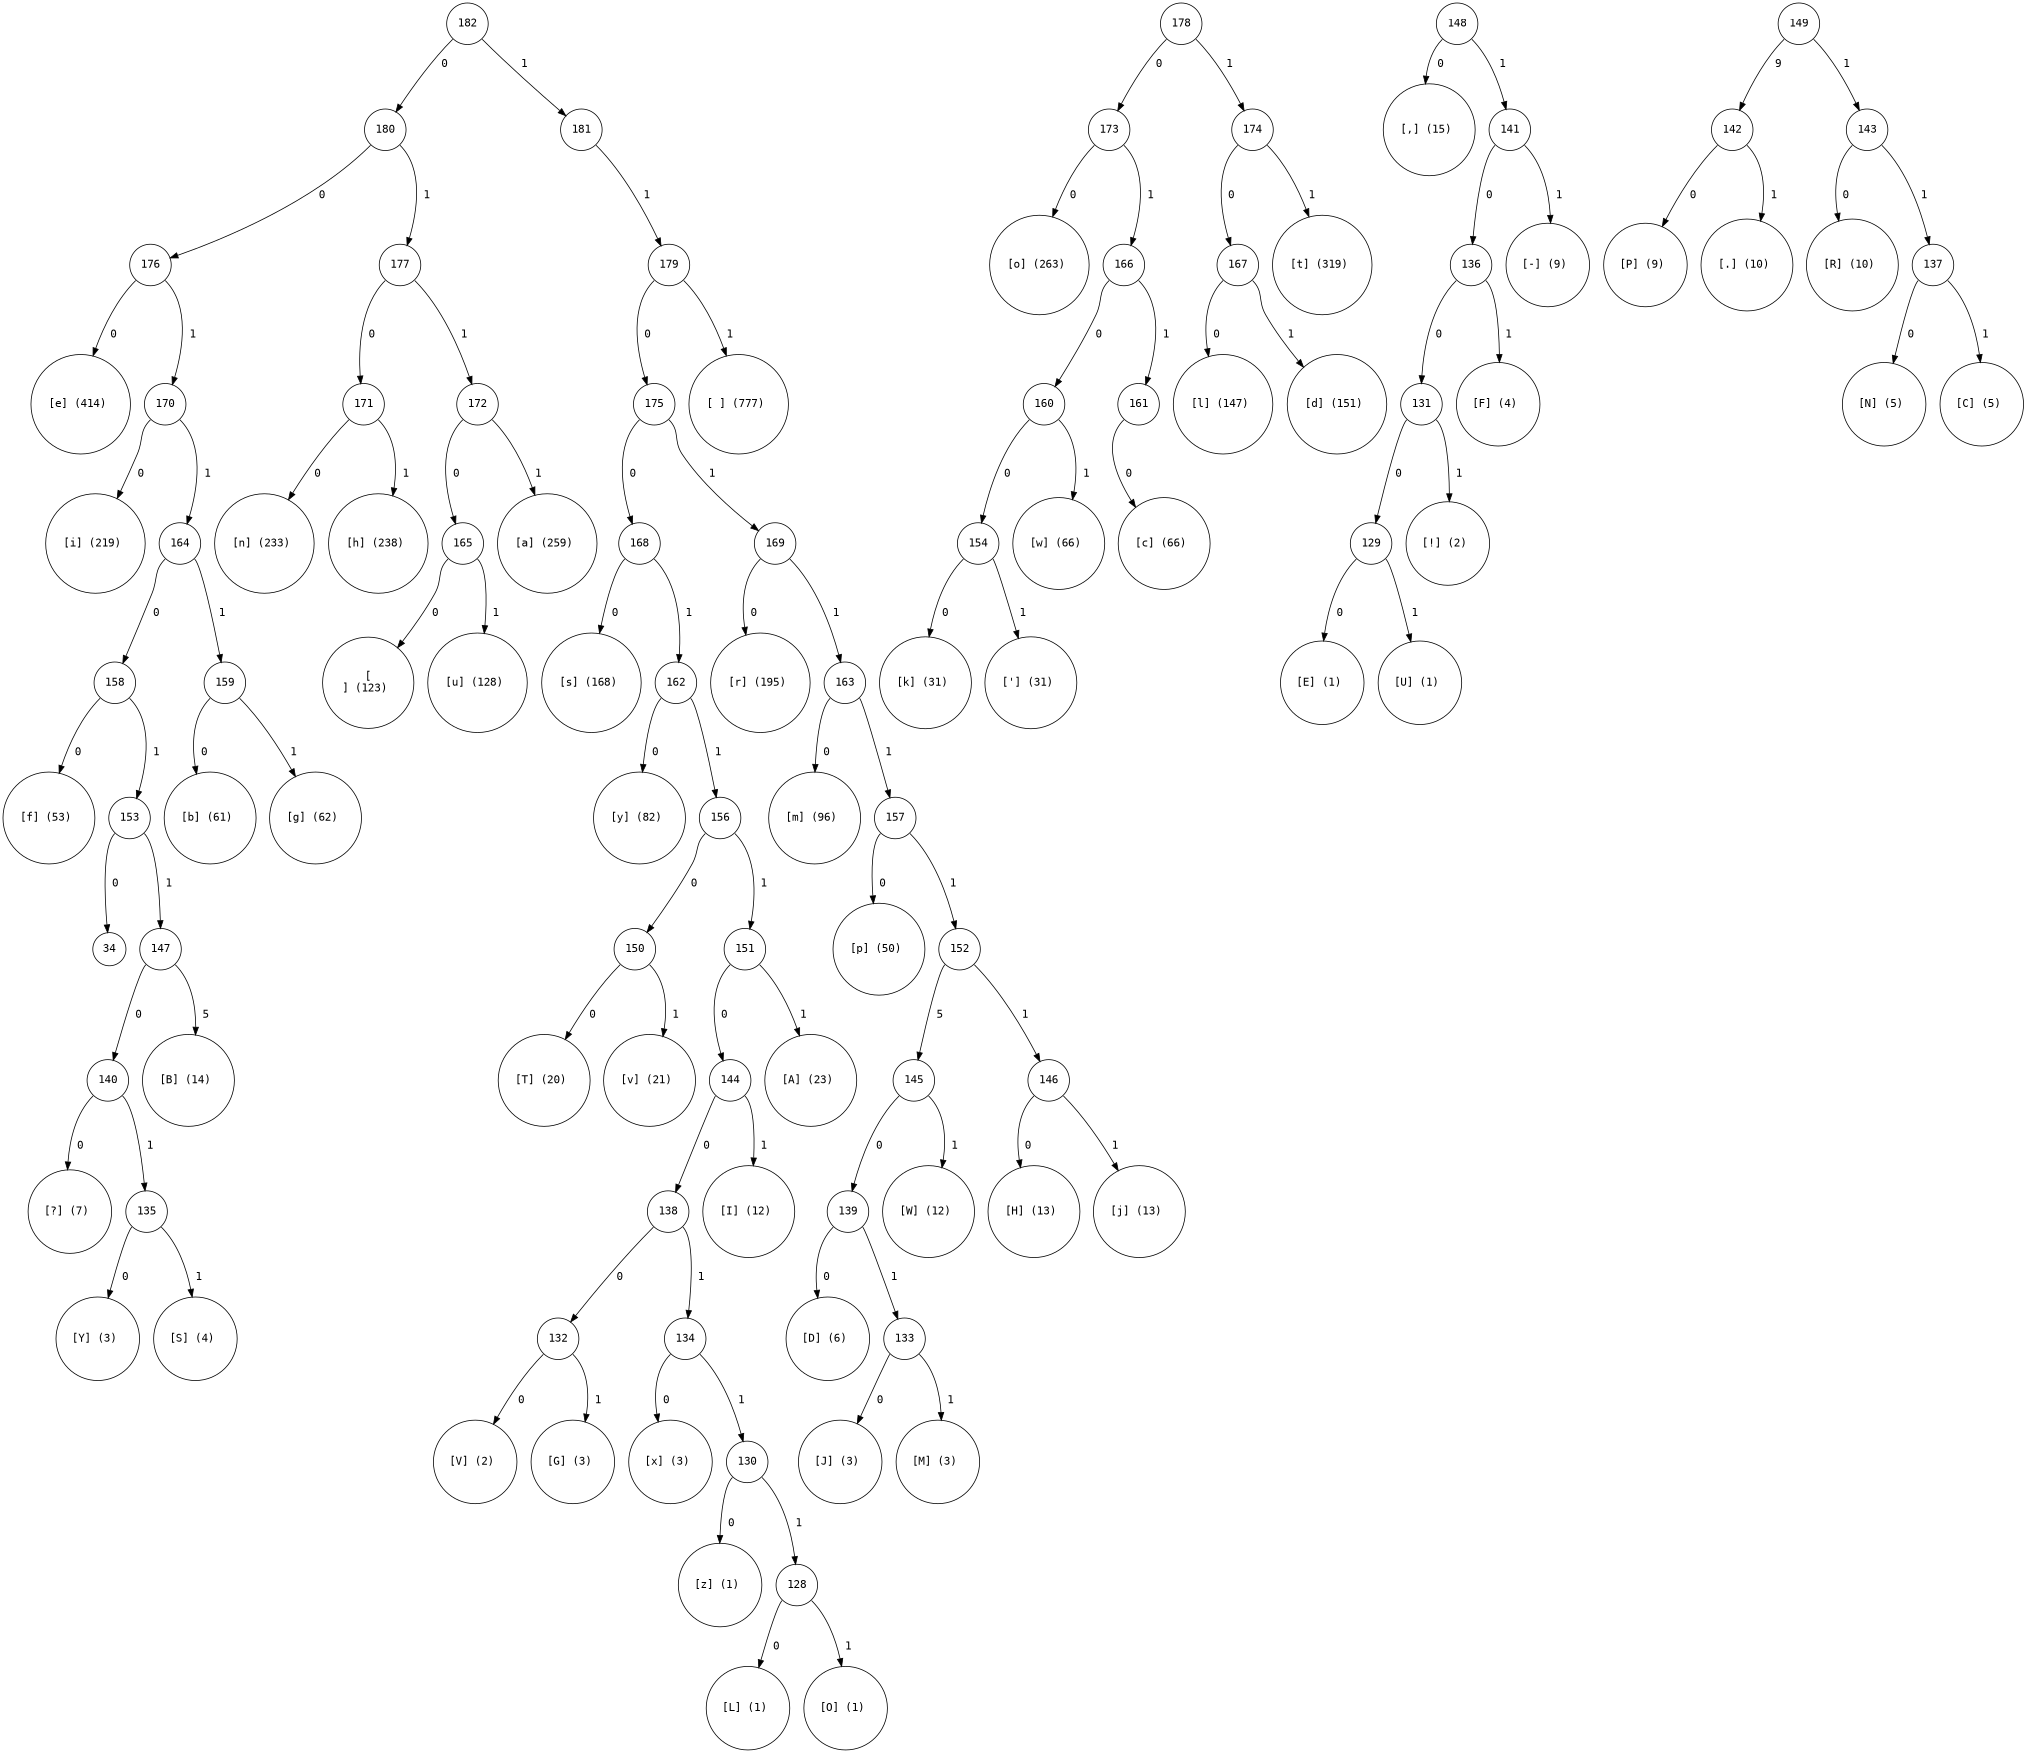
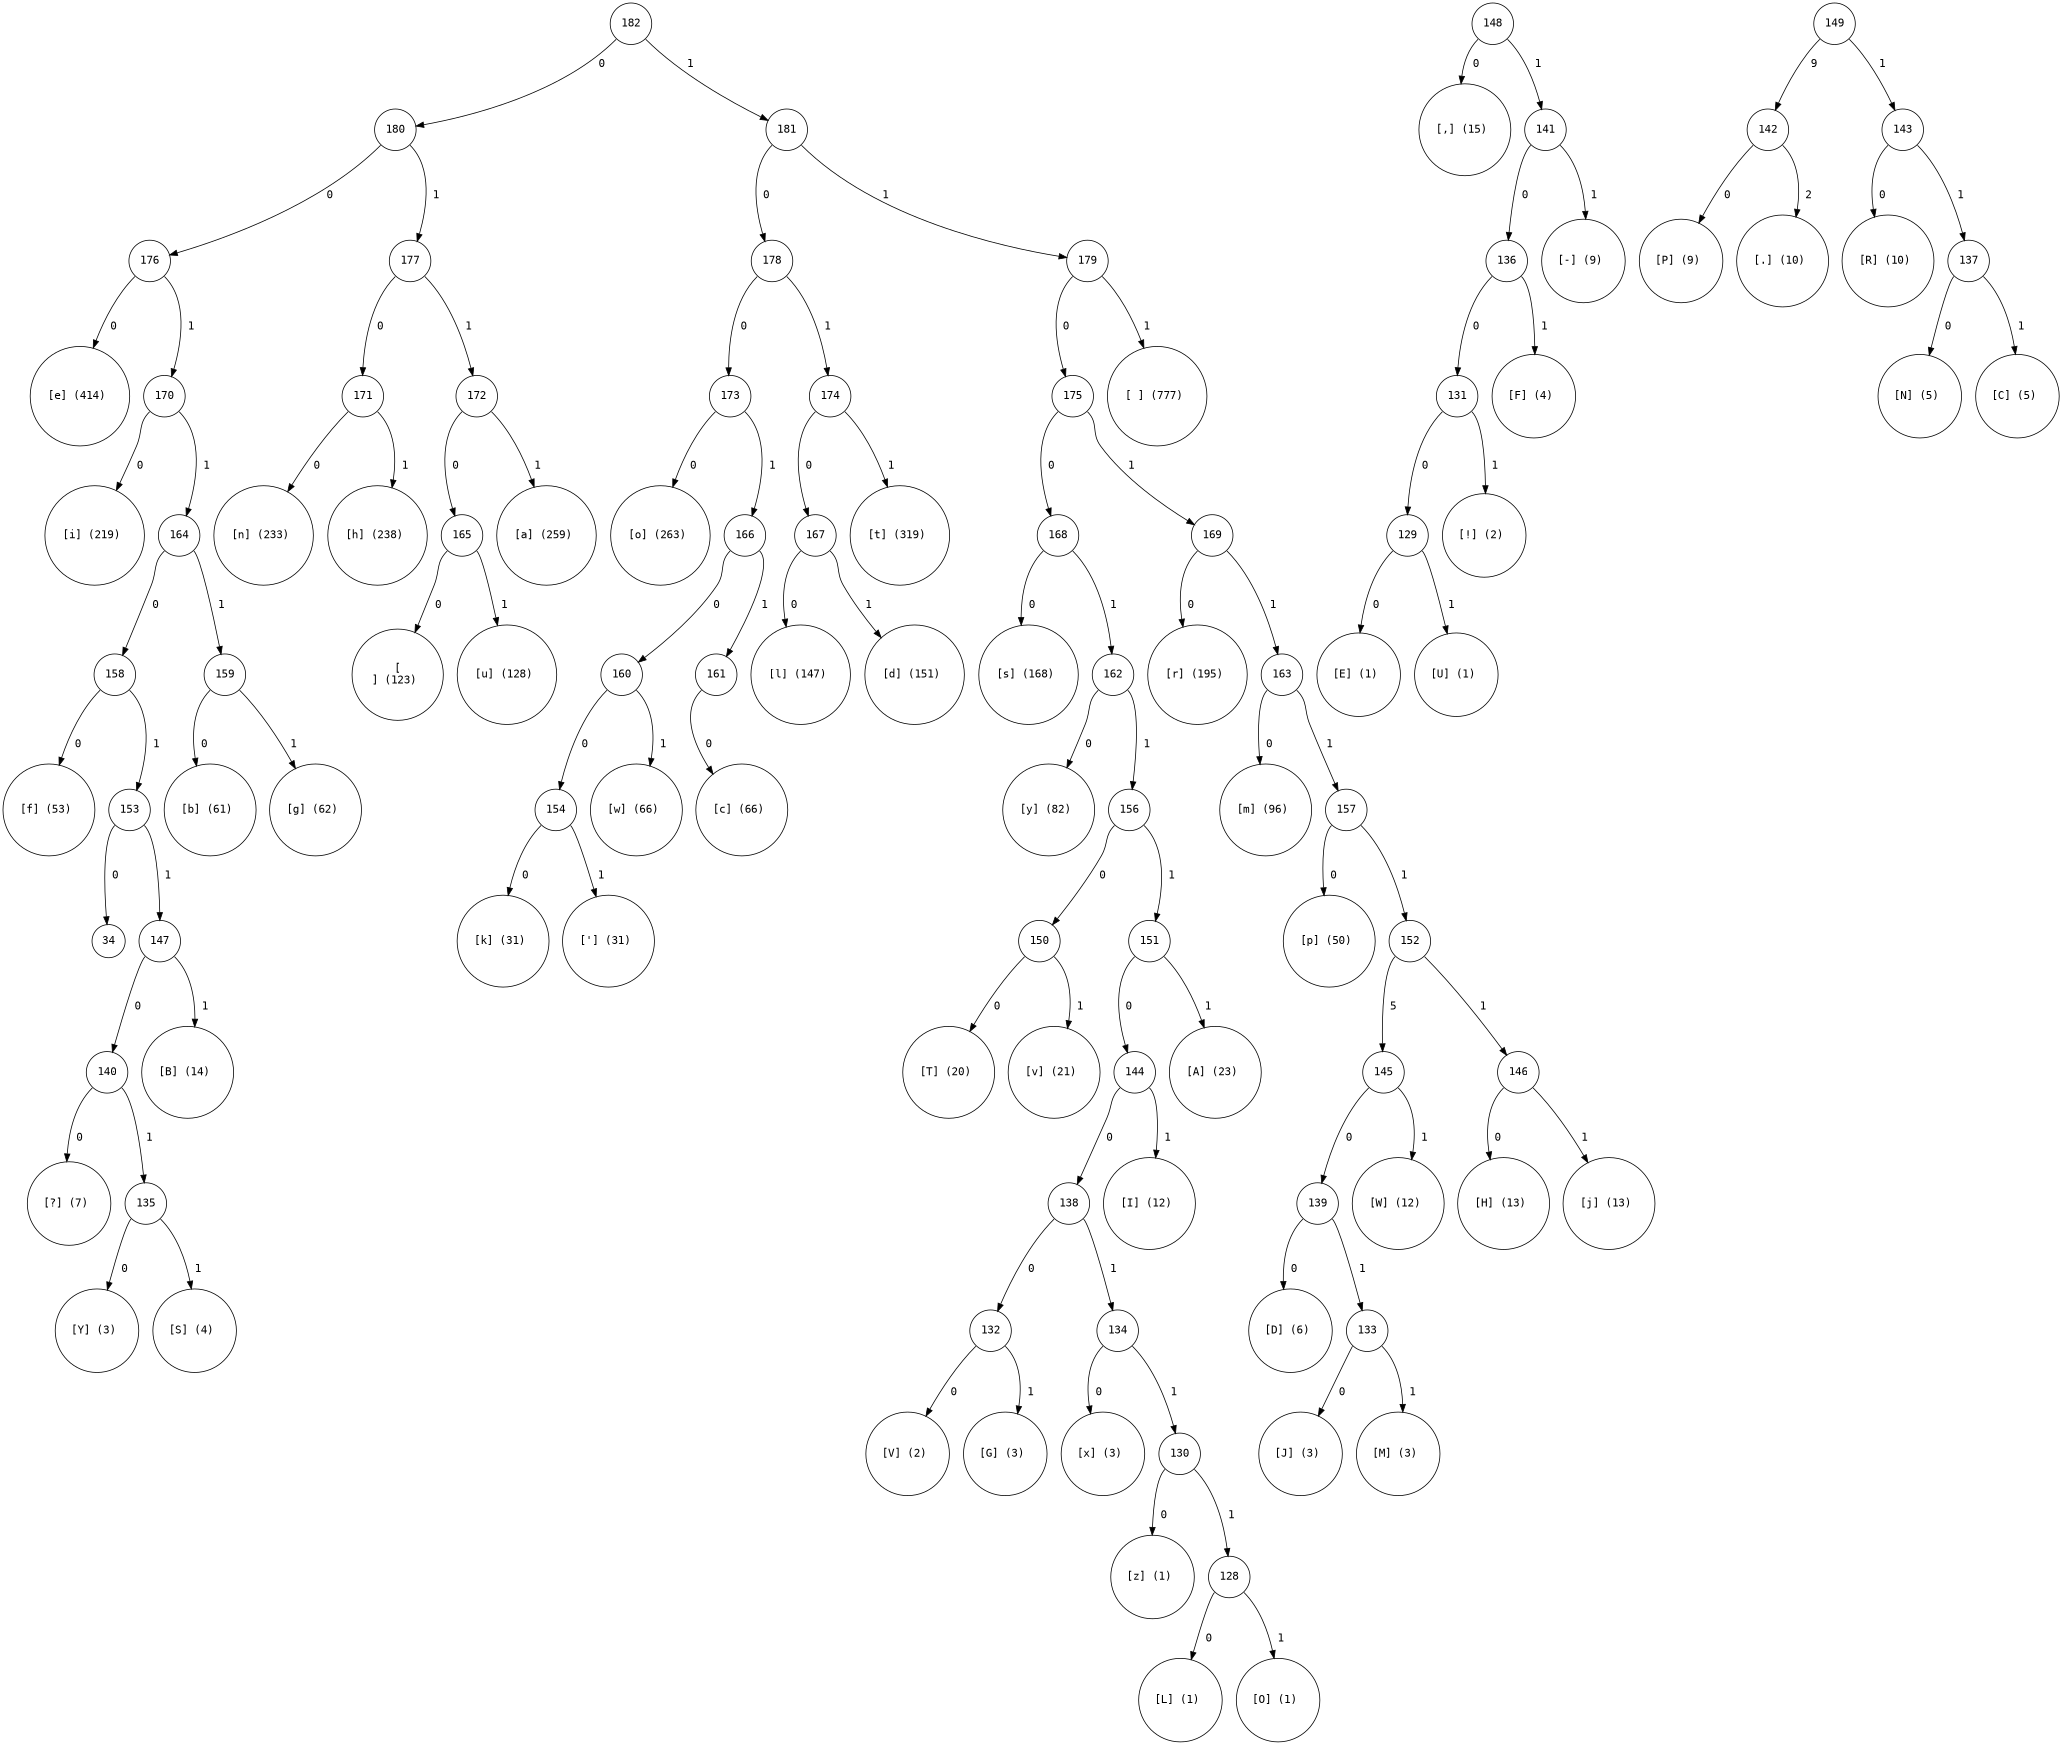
edge "181" -> "178": added, label "0"
edge "142" -> "[.] (10)": label " 1" -> " 2"
edge "147" -> "[B] (14)": label " 5" -> " 1"
